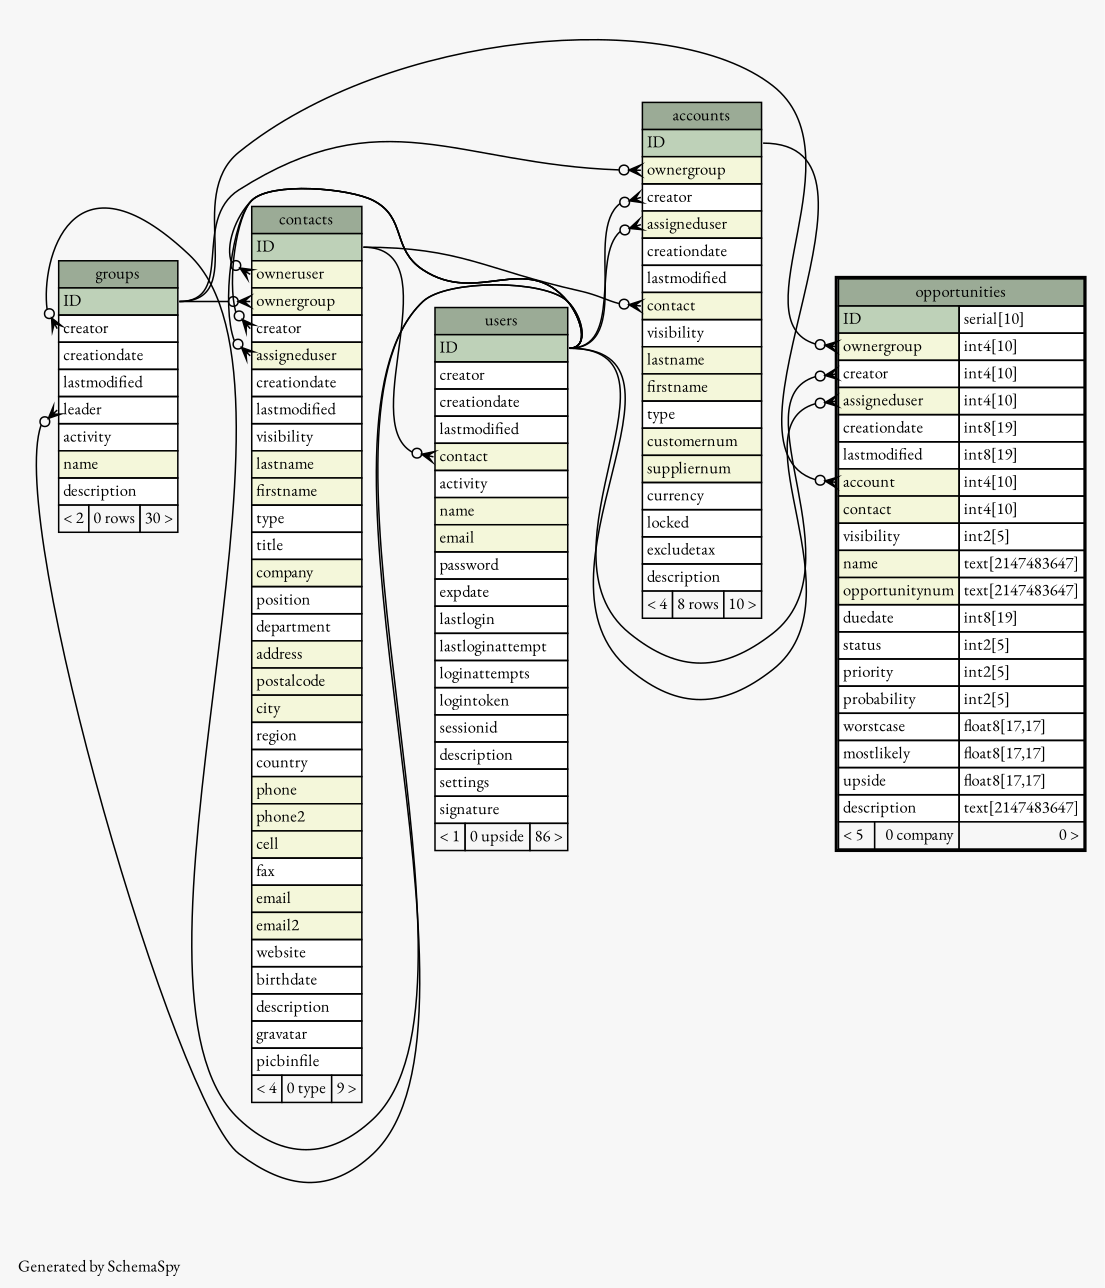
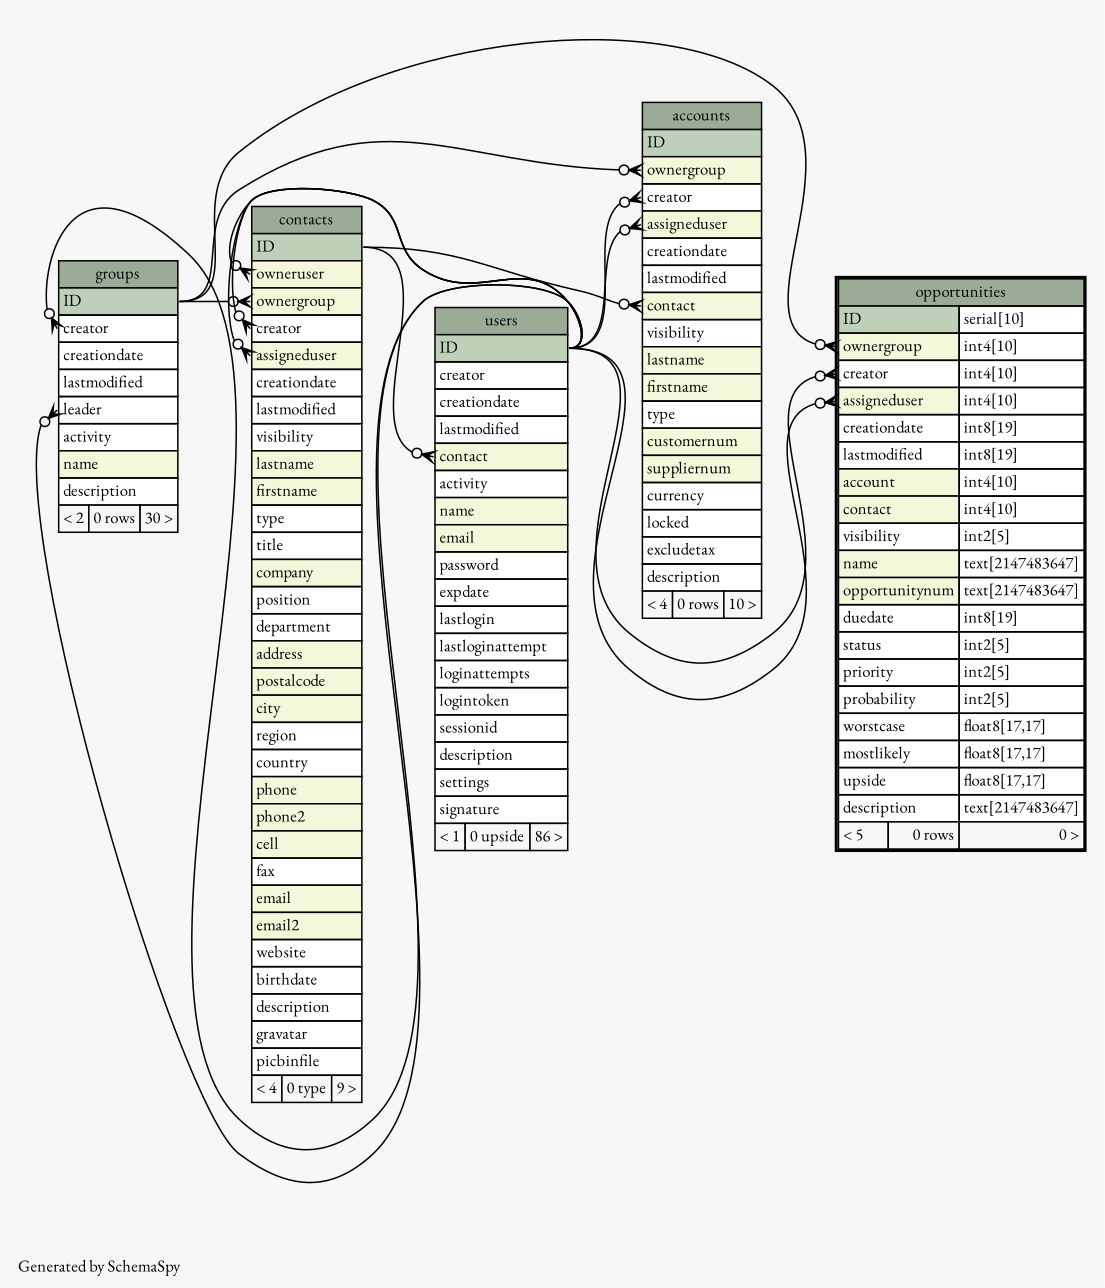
edge "accounts" -> "opportunities": removed
node "accounts": text "8 rows" -> "0 rows"
node "opportunities": text "0 company" -> "0 rows"
